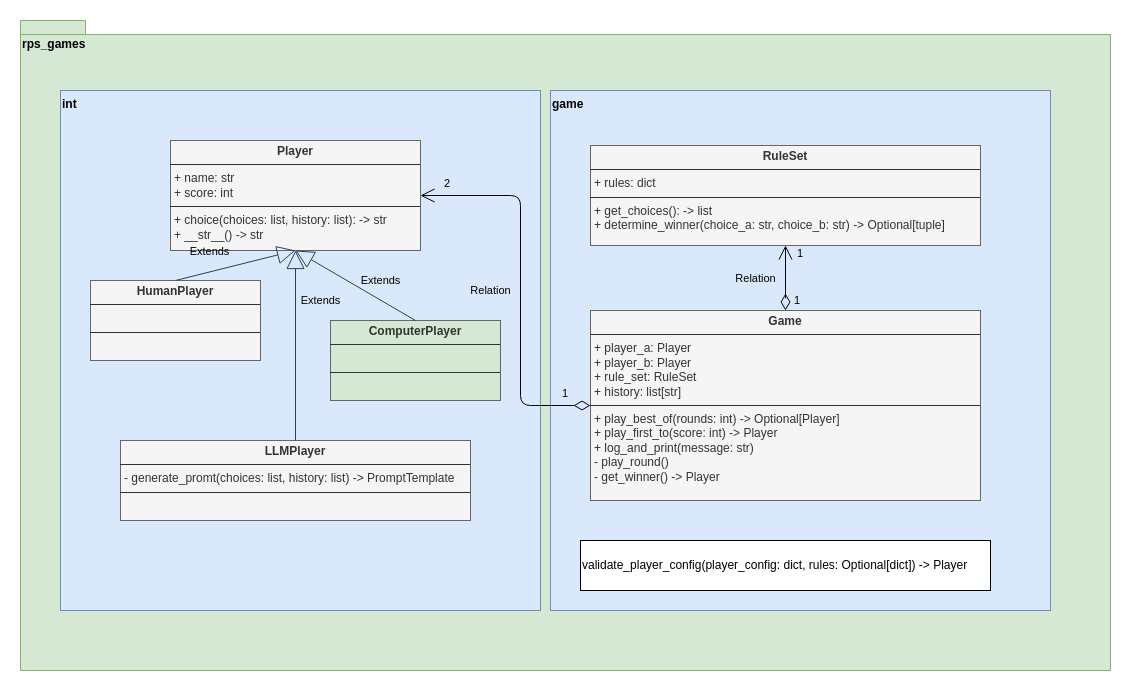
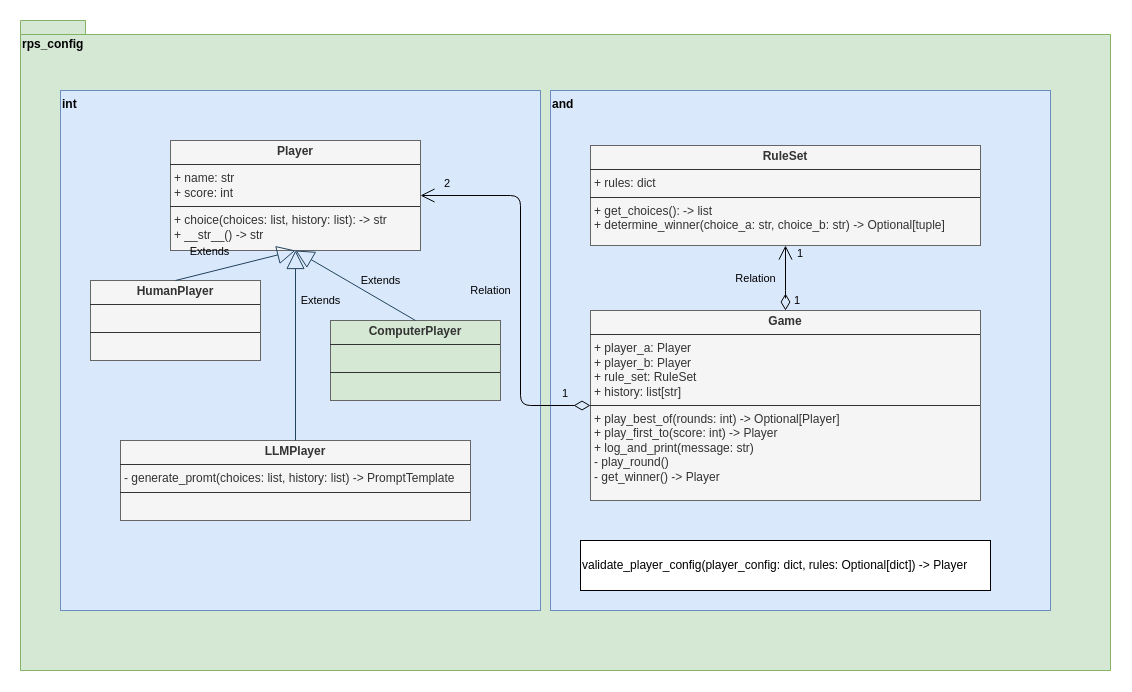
node "rps_games": label "rps_games" -> "rps_config"
node "game": label "game" -> "and"
